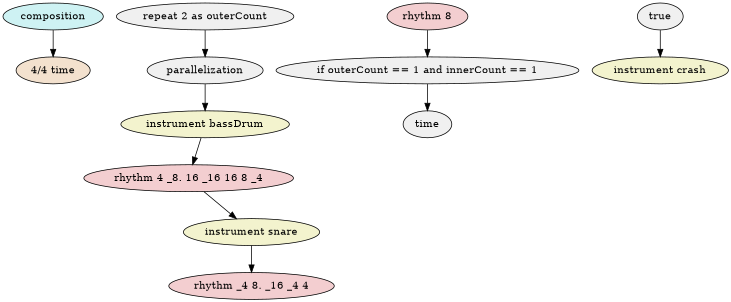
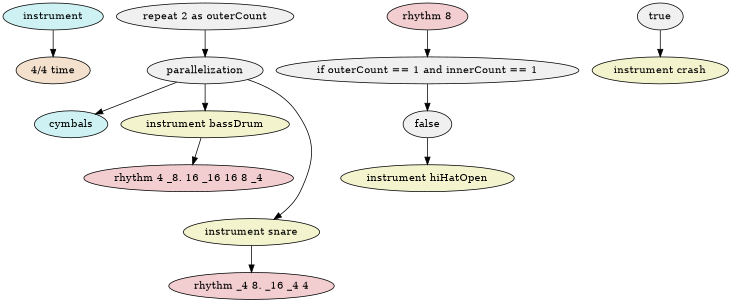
node "composition": label "composition" -> "instrument"
node "cymbals": added
node "time": label "time" -> "false"
node "instrument hiHatOpen": added
edge "rhythm 4 _8. 16 _16 16 8 _4" -> "instrument snare": now "parallelization" -> "instrument snare"
